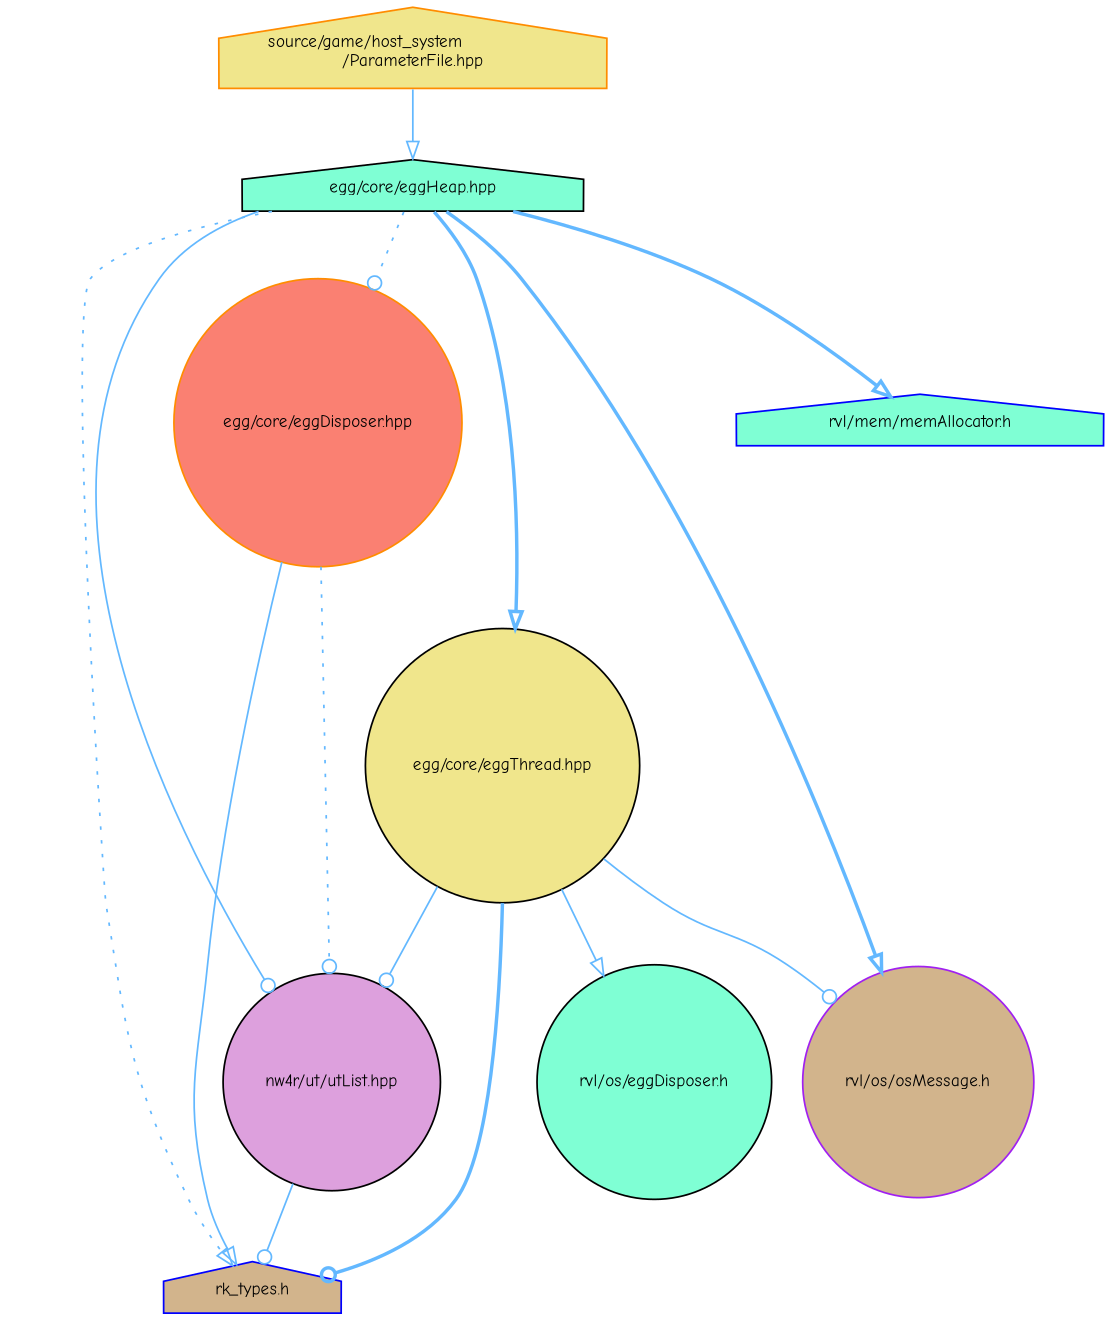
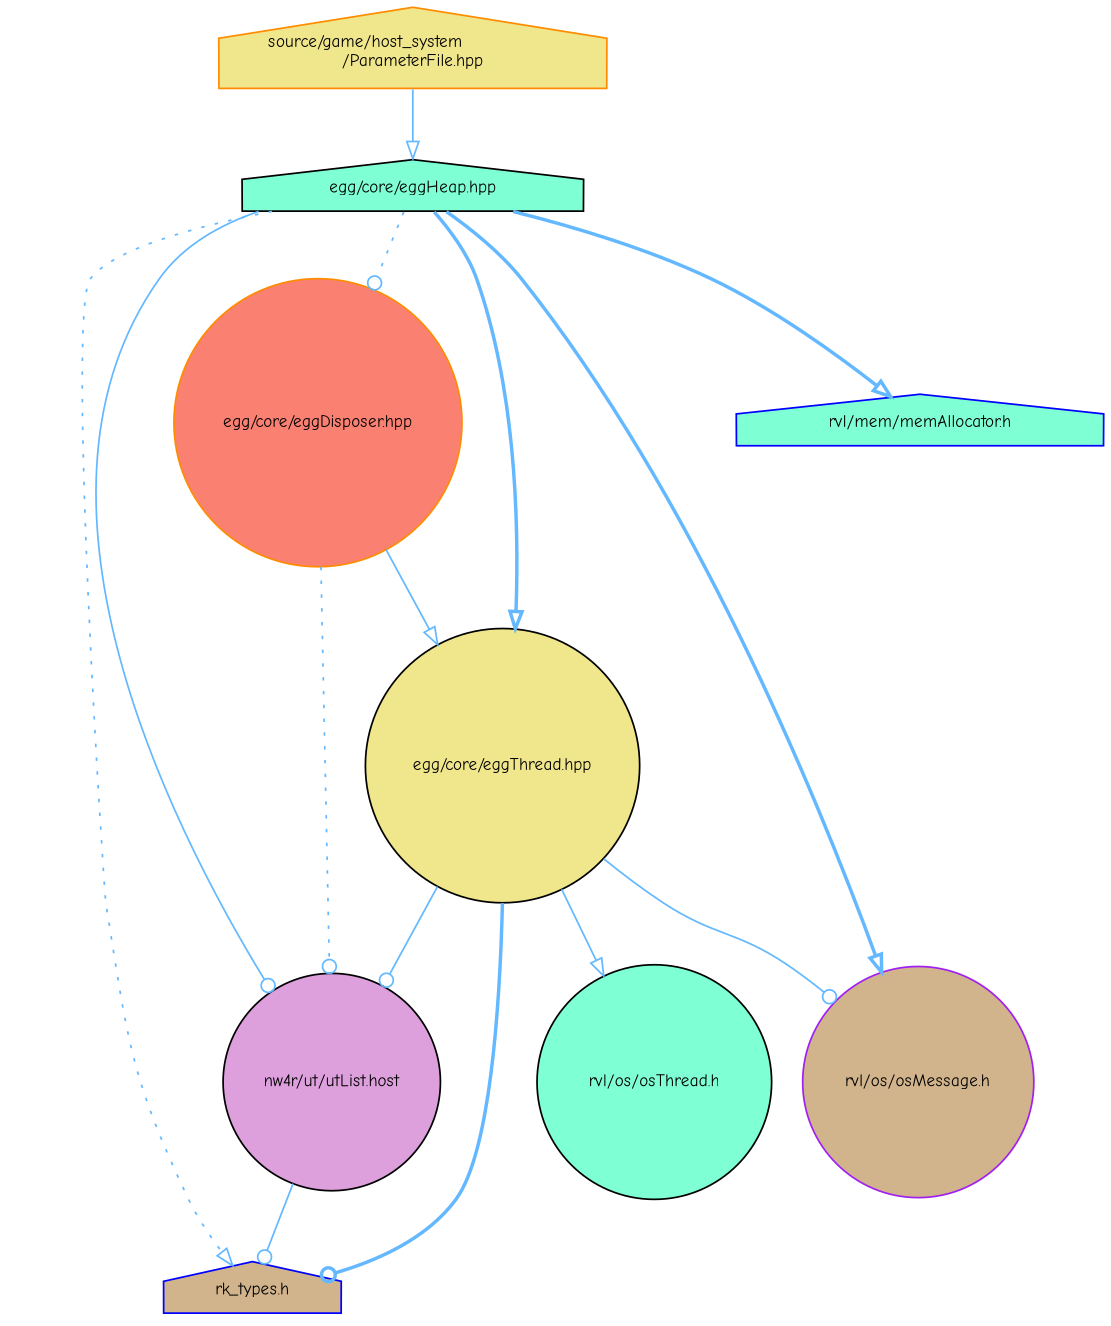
edge "egg/core/eggDisposer.hpp" -> "rk_types.h": now "egg/core/eggDisposer.hpp" -> "egg/core/eggThread.hpp"
node "nw4r/ut/utList.hpp": label "nw4r/ut/utList.hpp" -> "nw4r/ut/utList.host"
node "rvl/os/eggDisposer.h": label "rvl/os/eggDisposer.h" -> "rvl/os/osThread.h"
